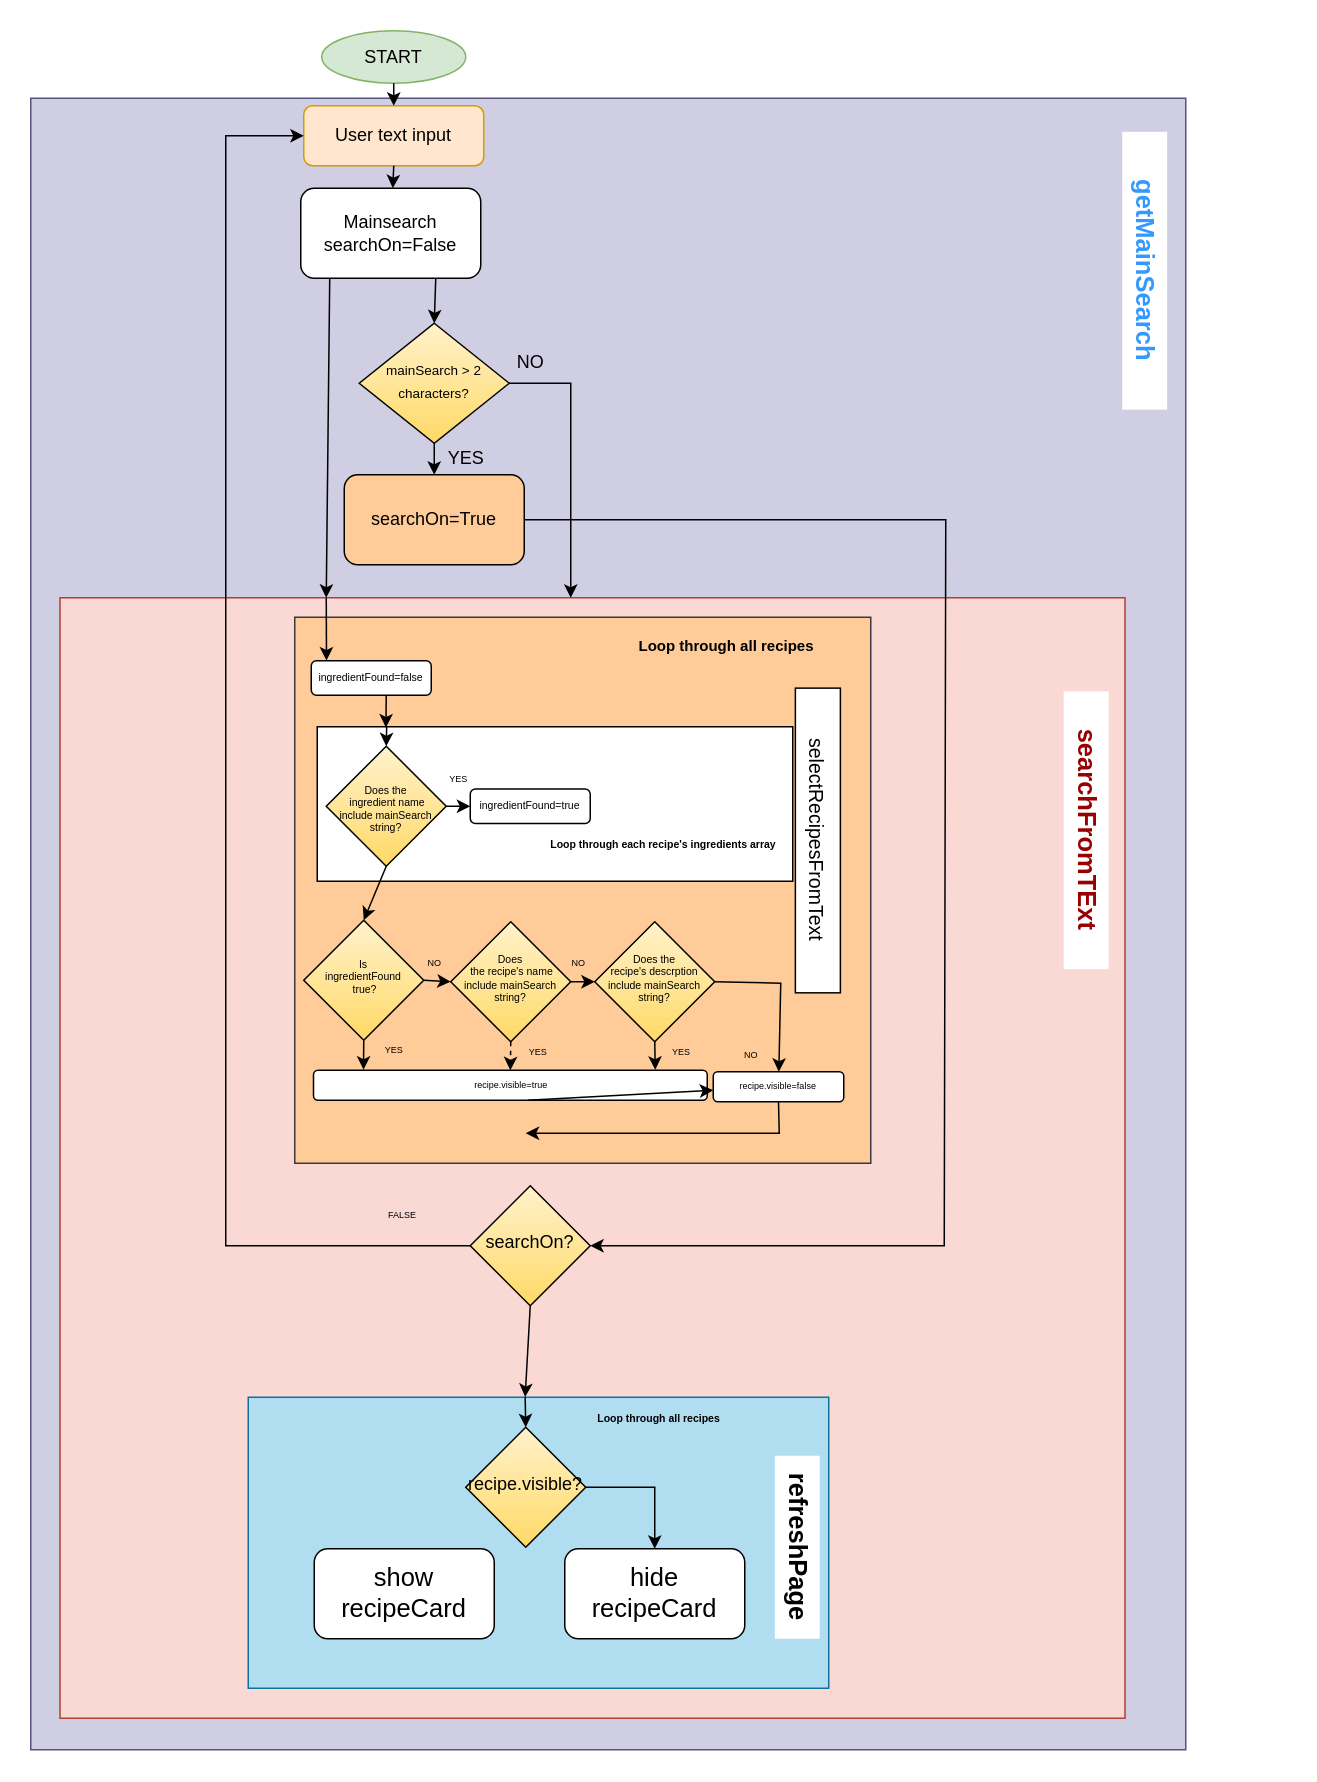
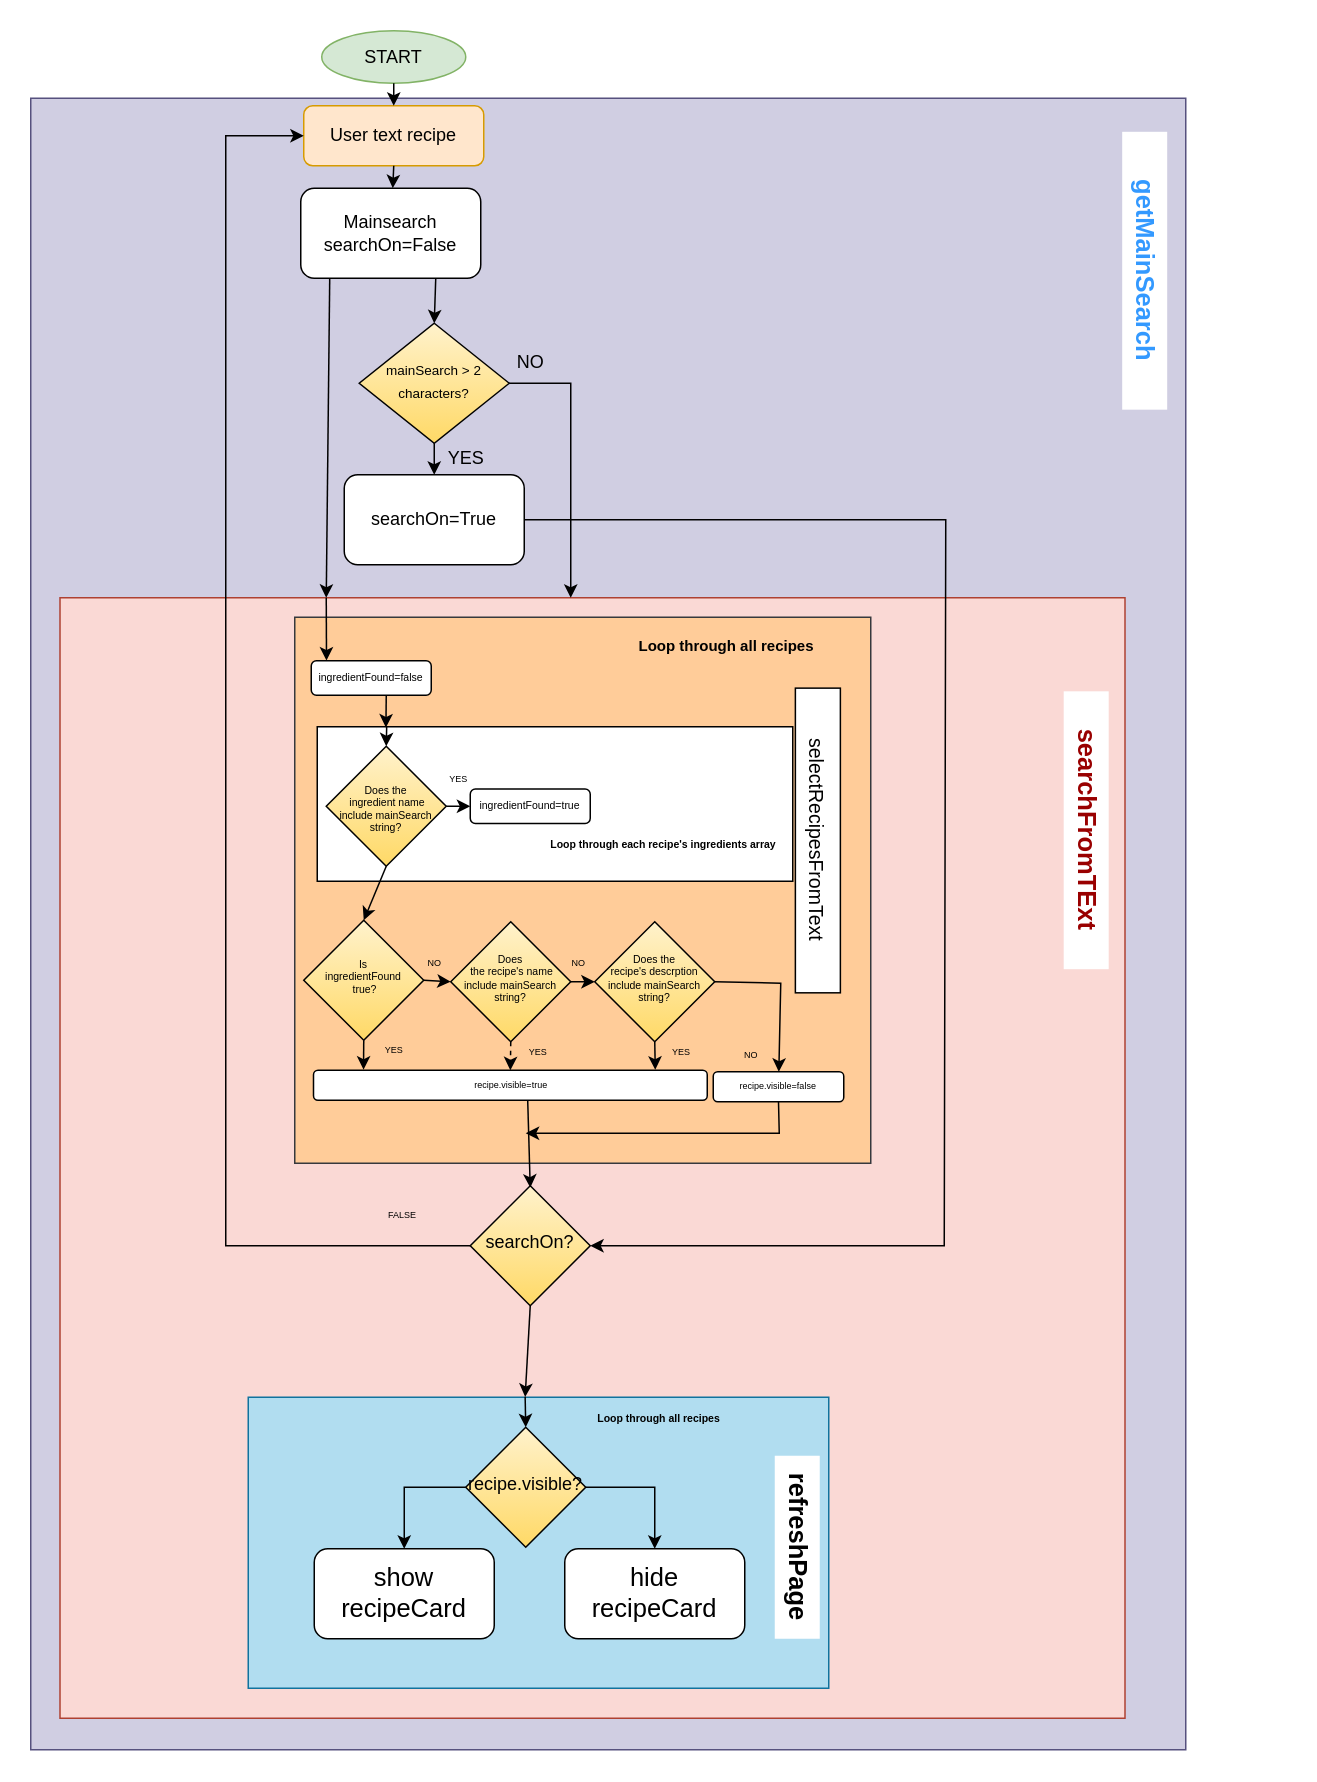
node "User text input": label "User text input" -> "User text recipe"
node "searchOn=True": fillcolor #ffcc99 -> #ffffff
edge "recipe.visible=true" -> "recipe.visible=false": now "recipe.visible=true" -> "searchOn?"
edge "recipe.visible?" -> "show recipeCard": added
